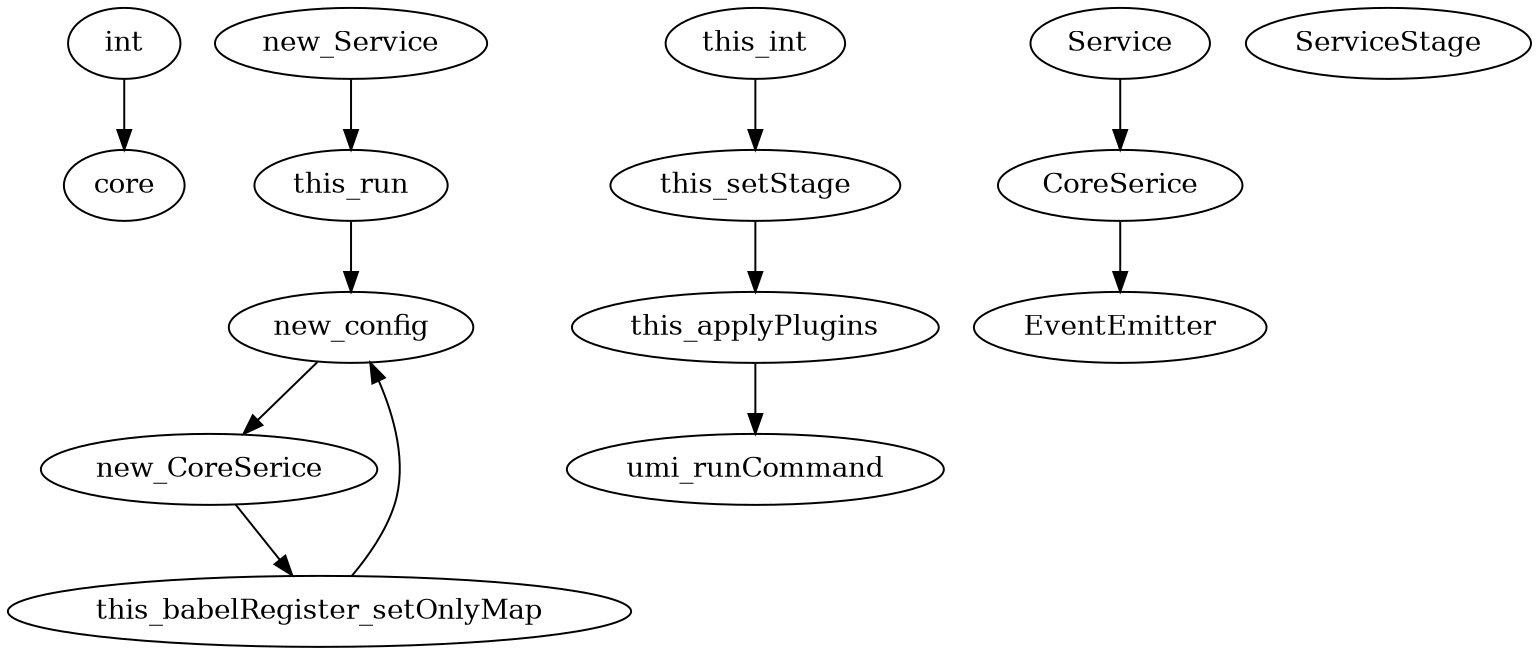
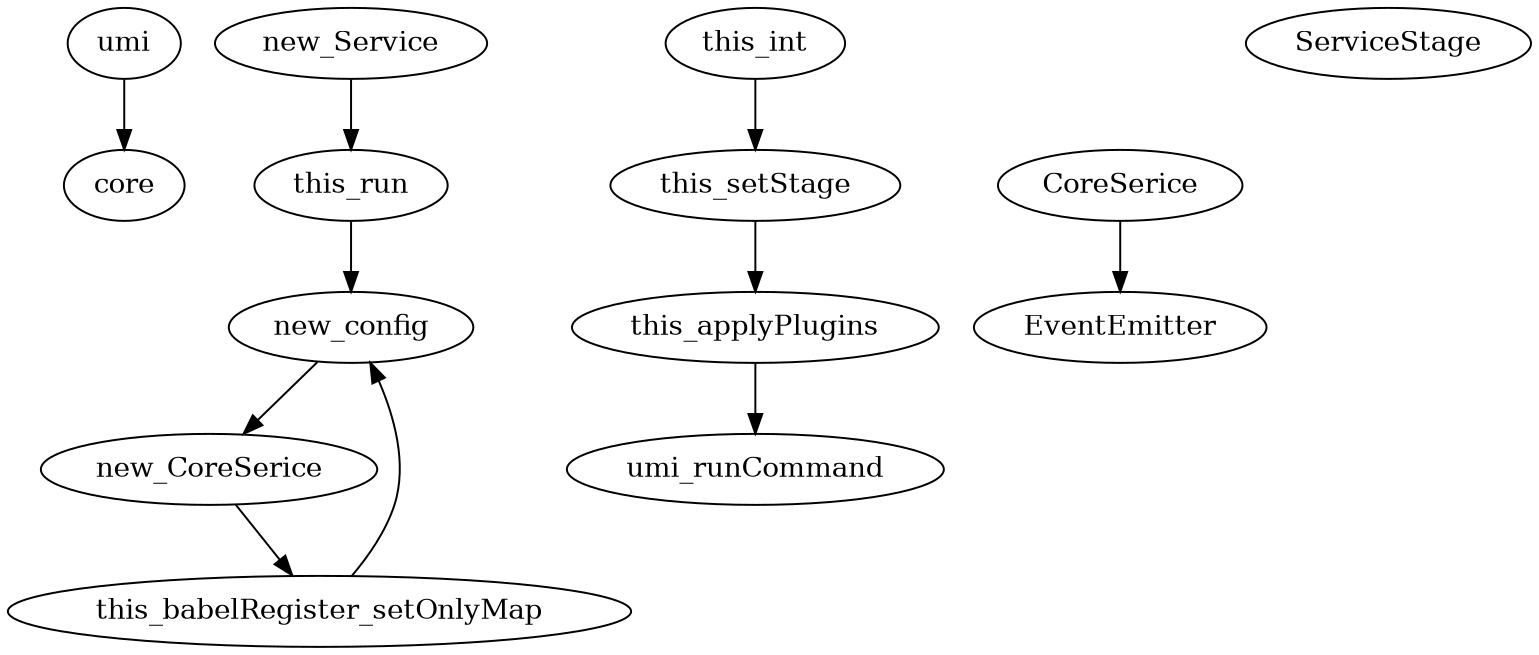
node "int": label "int" -> "umi"
node "Service": removed
